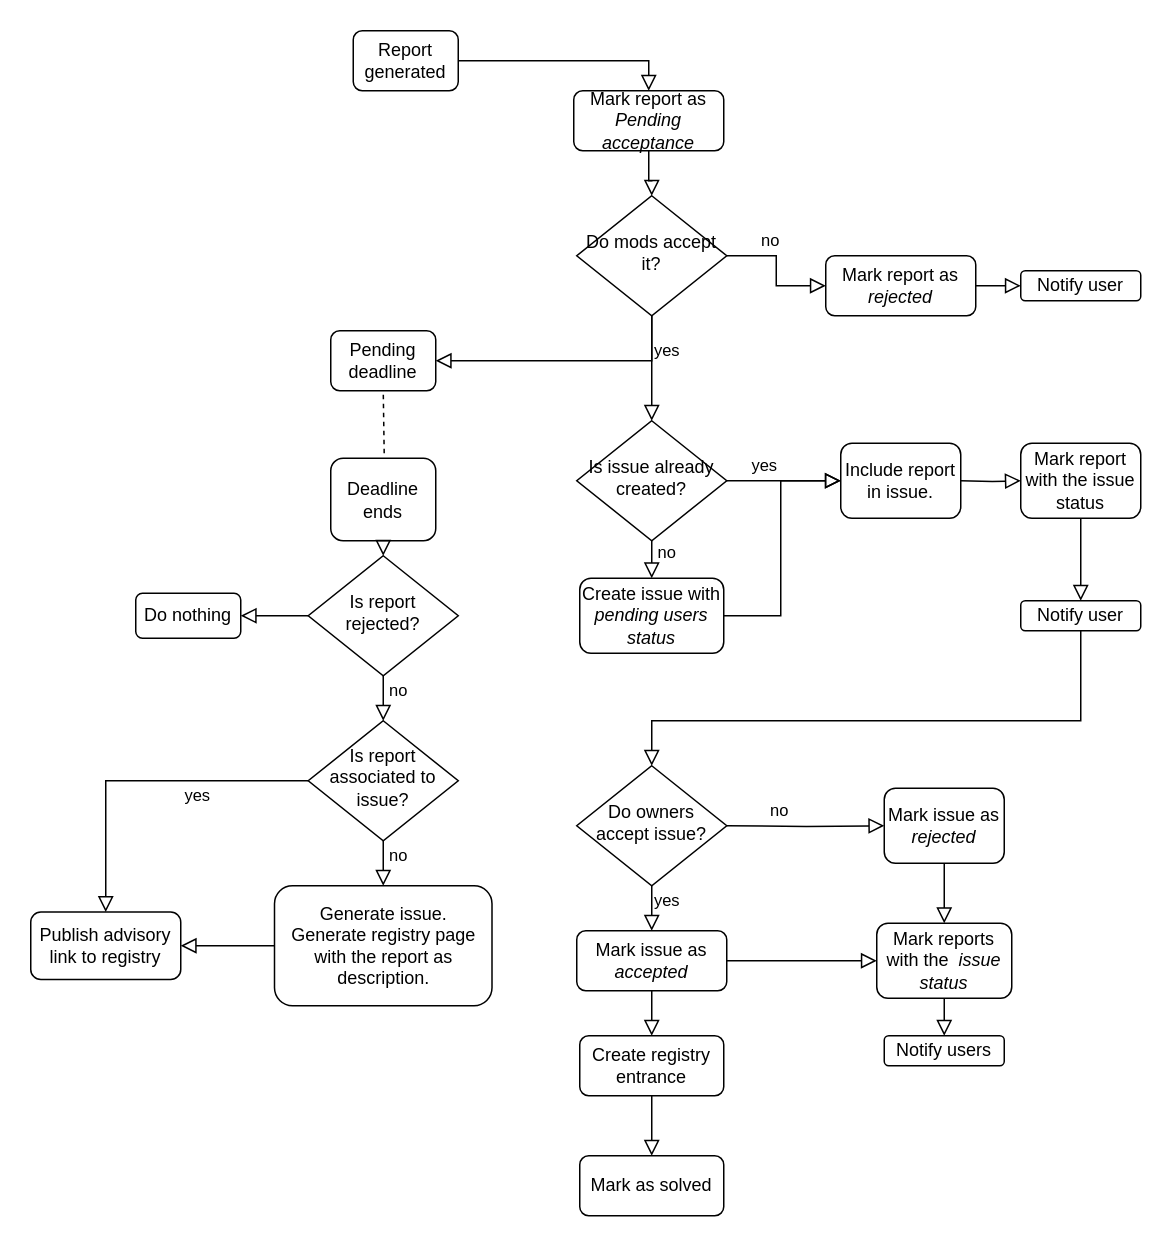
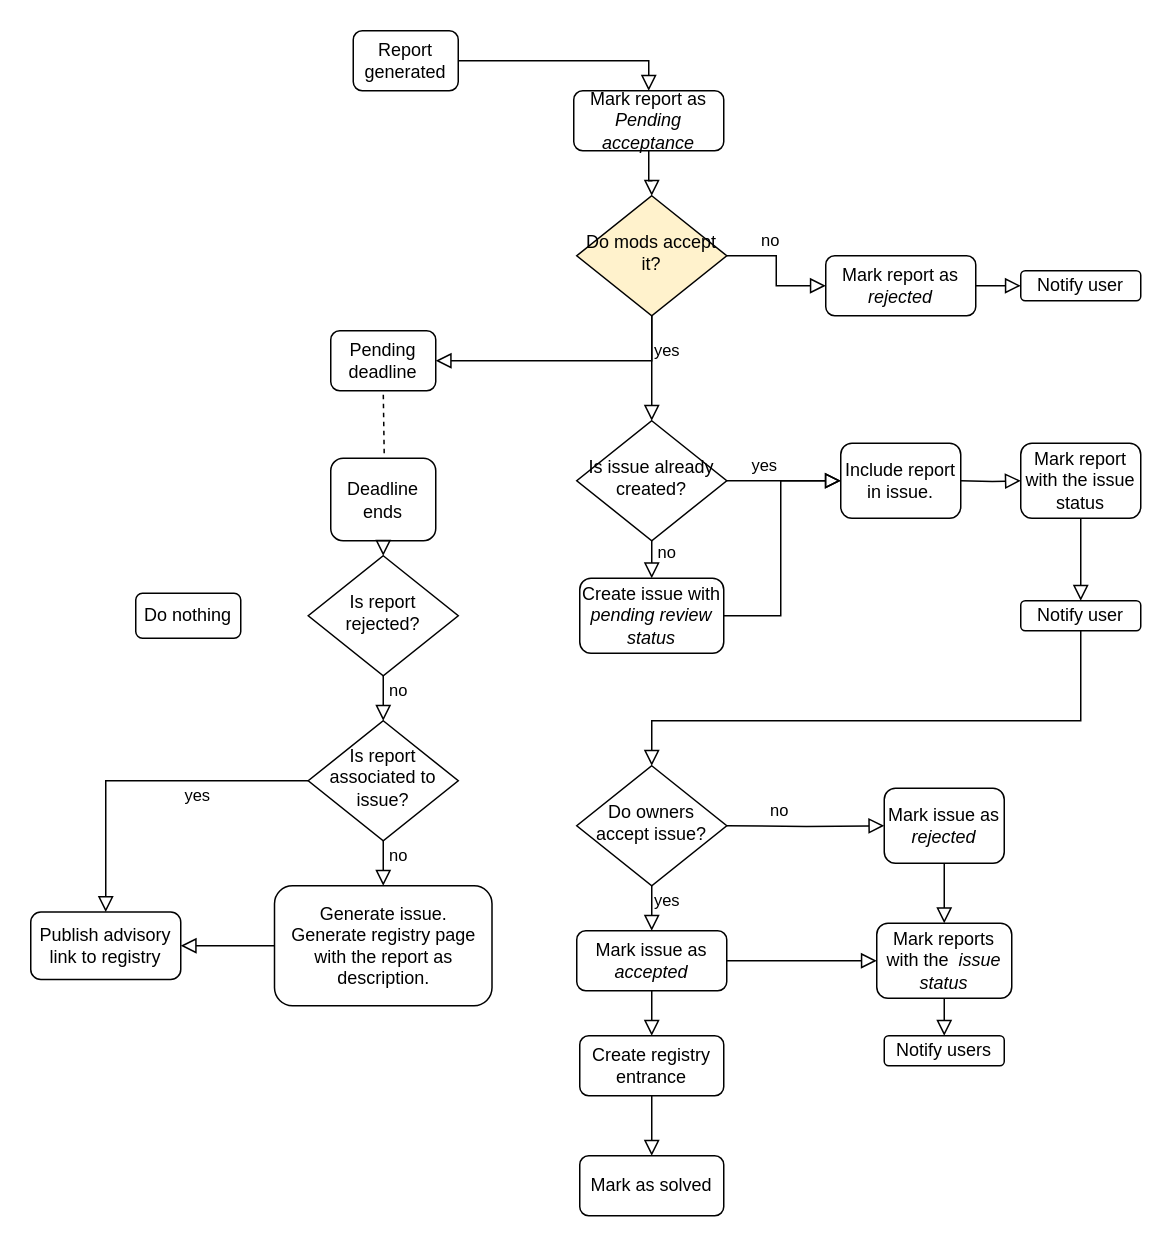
node "Do mods accept it?": fillcolor #ffffff -> #fff2cc
edge "Is report rejected?" -> "Do nothing": removed
node "Create issue with pending users status": label "Create issue with pending users status" -> "Create issue with pending review status"
